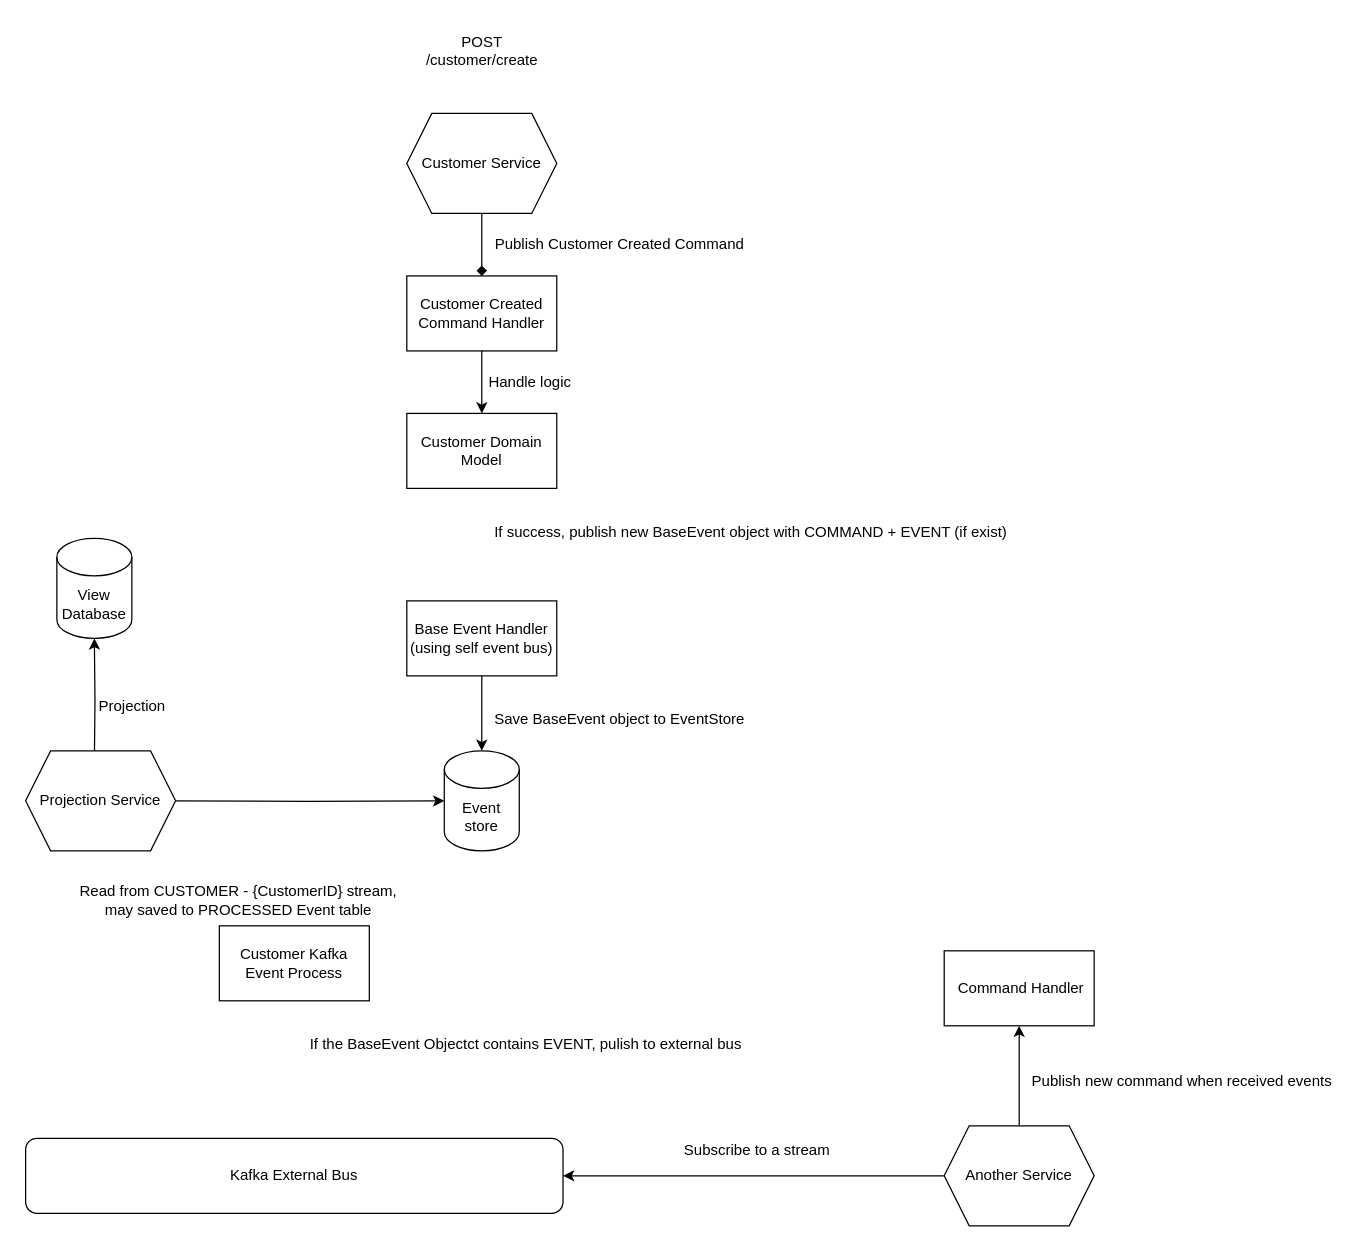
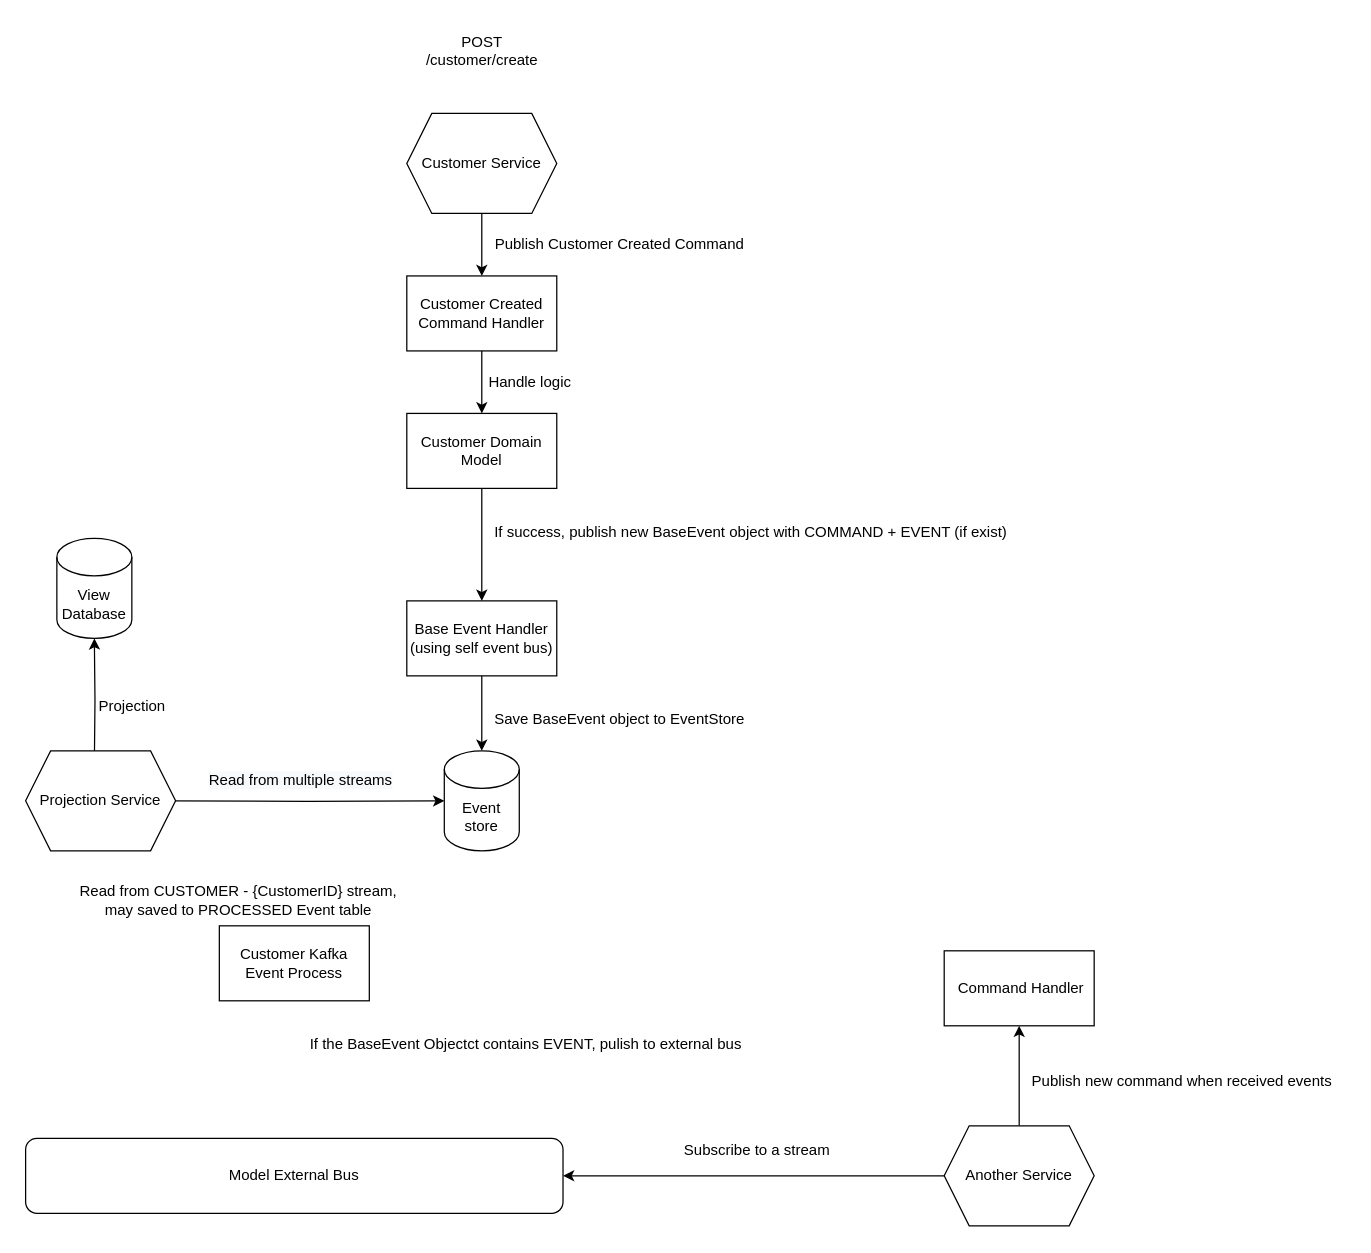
edge "Customer Service" -> "Customer Created Command Handler": arrowhead diamond -> classic
edge "Customer Domain Model" -> "Base Event Handler (using self event bus)": added
node "Read from multiple streams": added
node "Kafka External Bus": label "Kafka External Bus" -> "Model External Bus"
